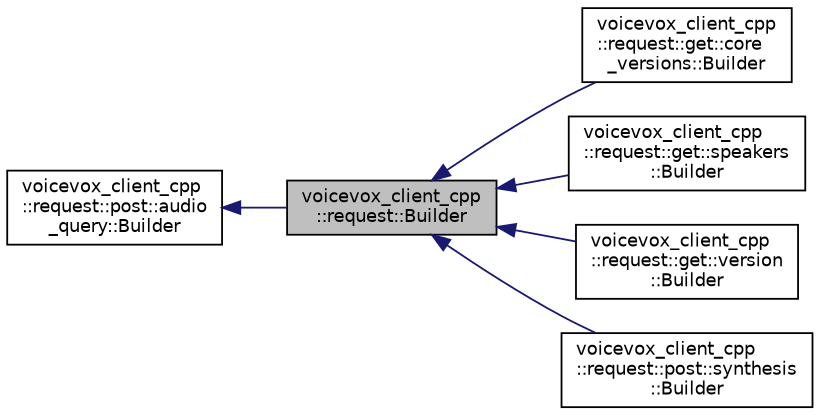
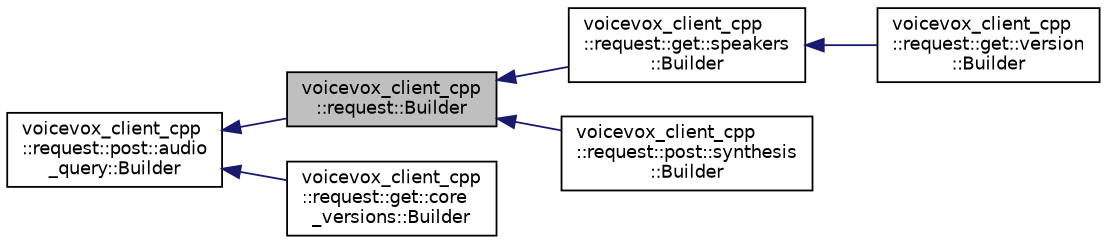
edge "voicevox_client_cpp ::request::get::core _versions::Builder" -> "voicevox_client_cpp ::request::Builder": now "voicevox_client_cpp ::request::get::core _versions::Builder" -> "voicevox_client_cpp ::request::post::audio _query::Builder"
edge "voicevox_client_cpp ::request::get::version ::Builder" -> "voicevox_client_cpp ::request::Builder": now "voicevox_client_cpp ::request::get::version ::Builder" -> "voicevox_client_cpp ::request::get::speakers ::Builder"
